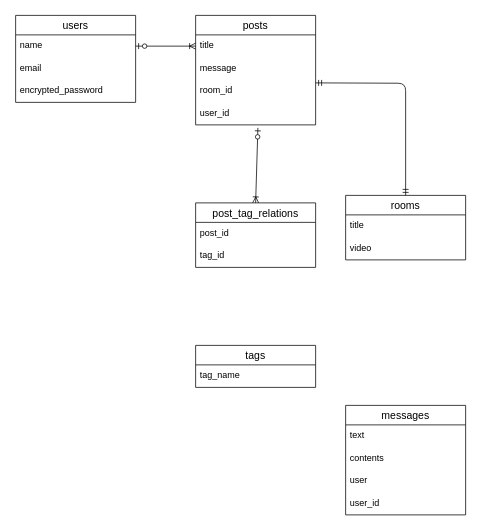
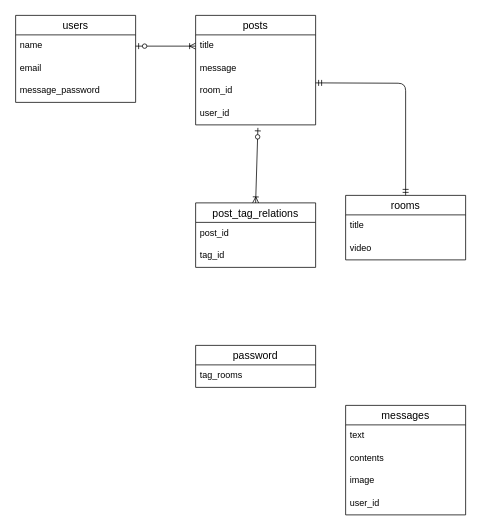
node "encrypted_password": label "encrypted_password" -> "message_password"
node "tags": label "tags" -> "password"
node "tag_name": label "tag_name" -> "tag_rooms"
node "user": label "user" -> "image"
